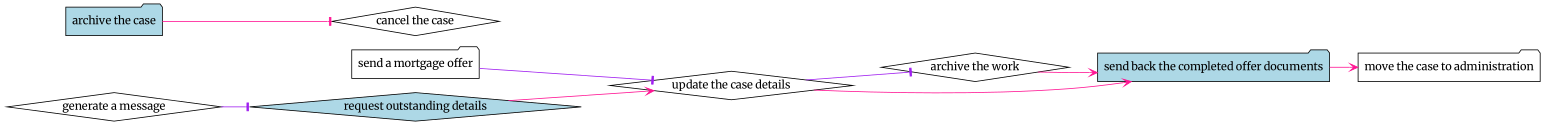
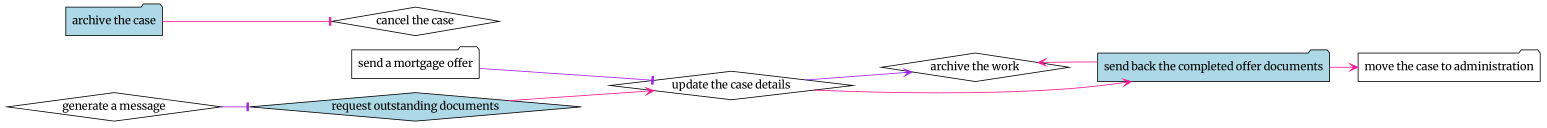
edge "archive the work" -> "send back the completed offer documents": reversed
edge "update the case details" -> "archive the work": arrowhead tee -> vee
node "request outstanding details": label "request outstanding details" -> "request outstanding documents"
